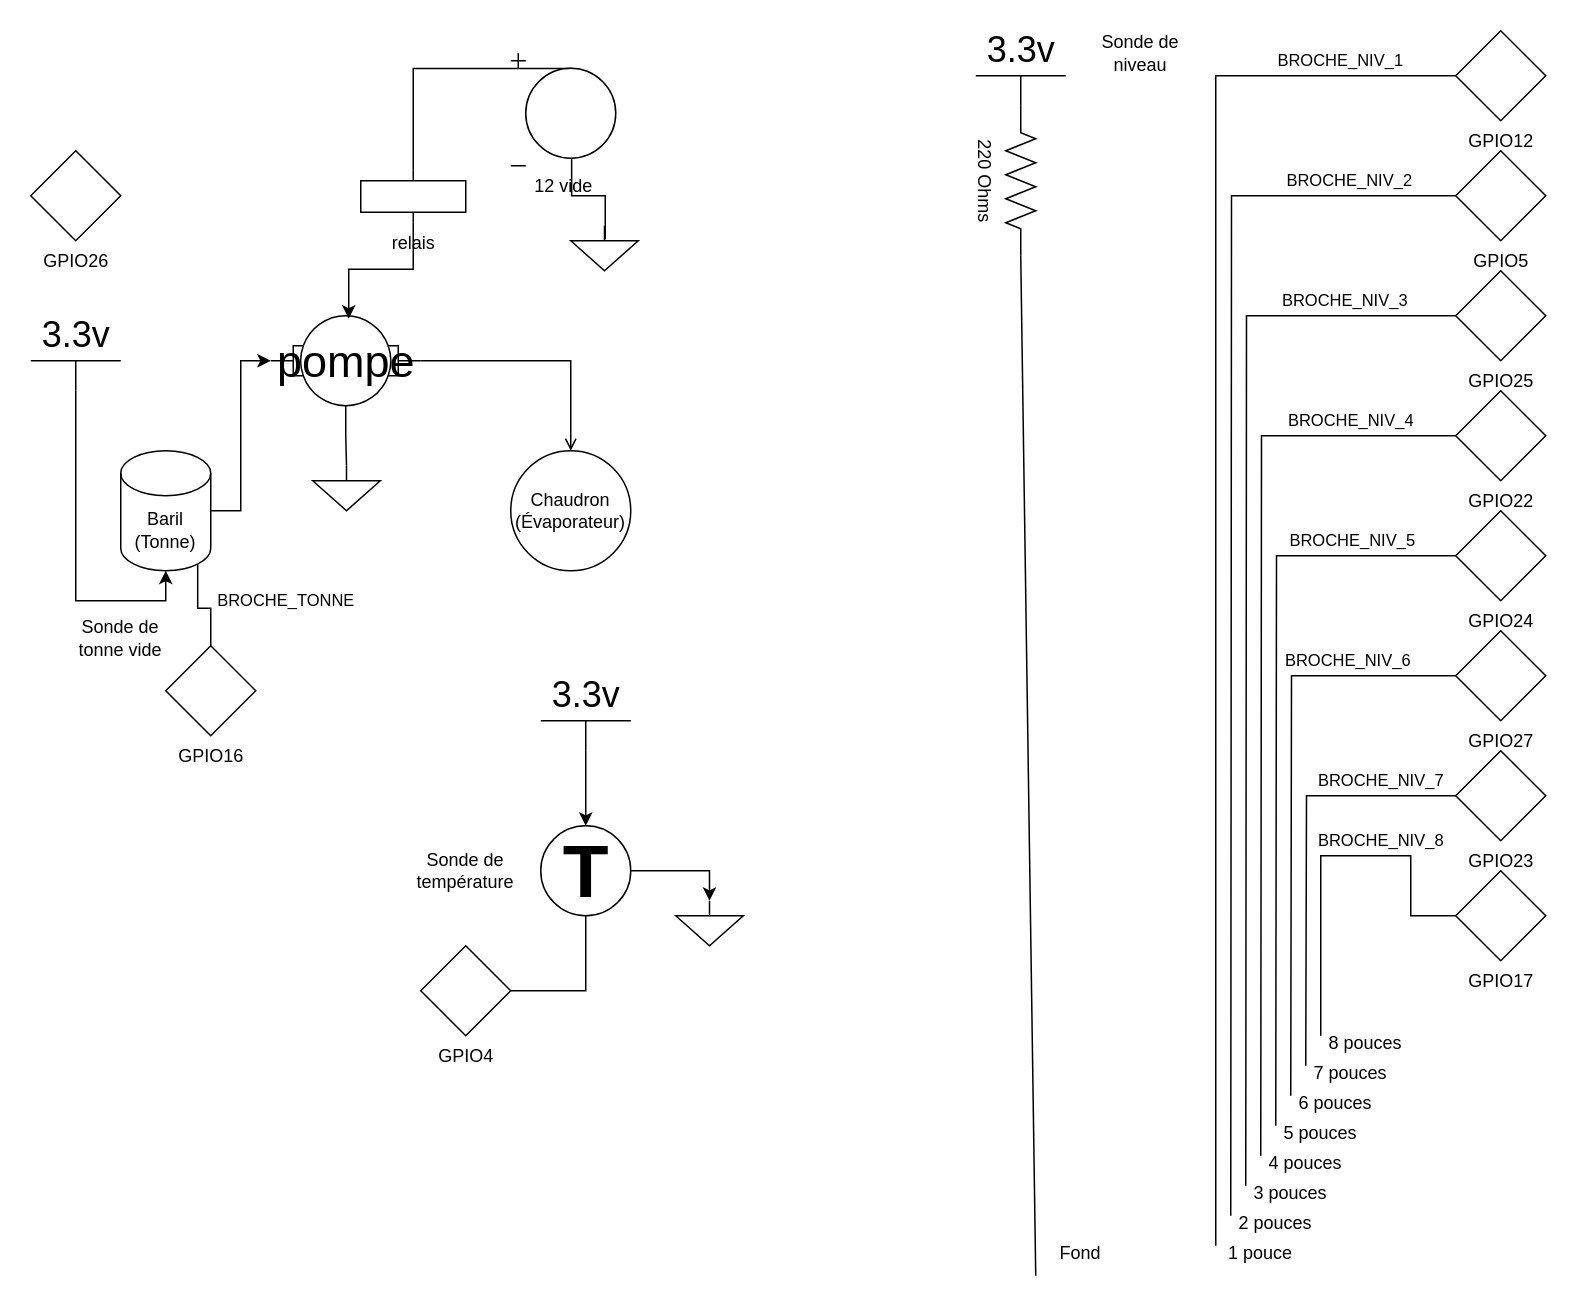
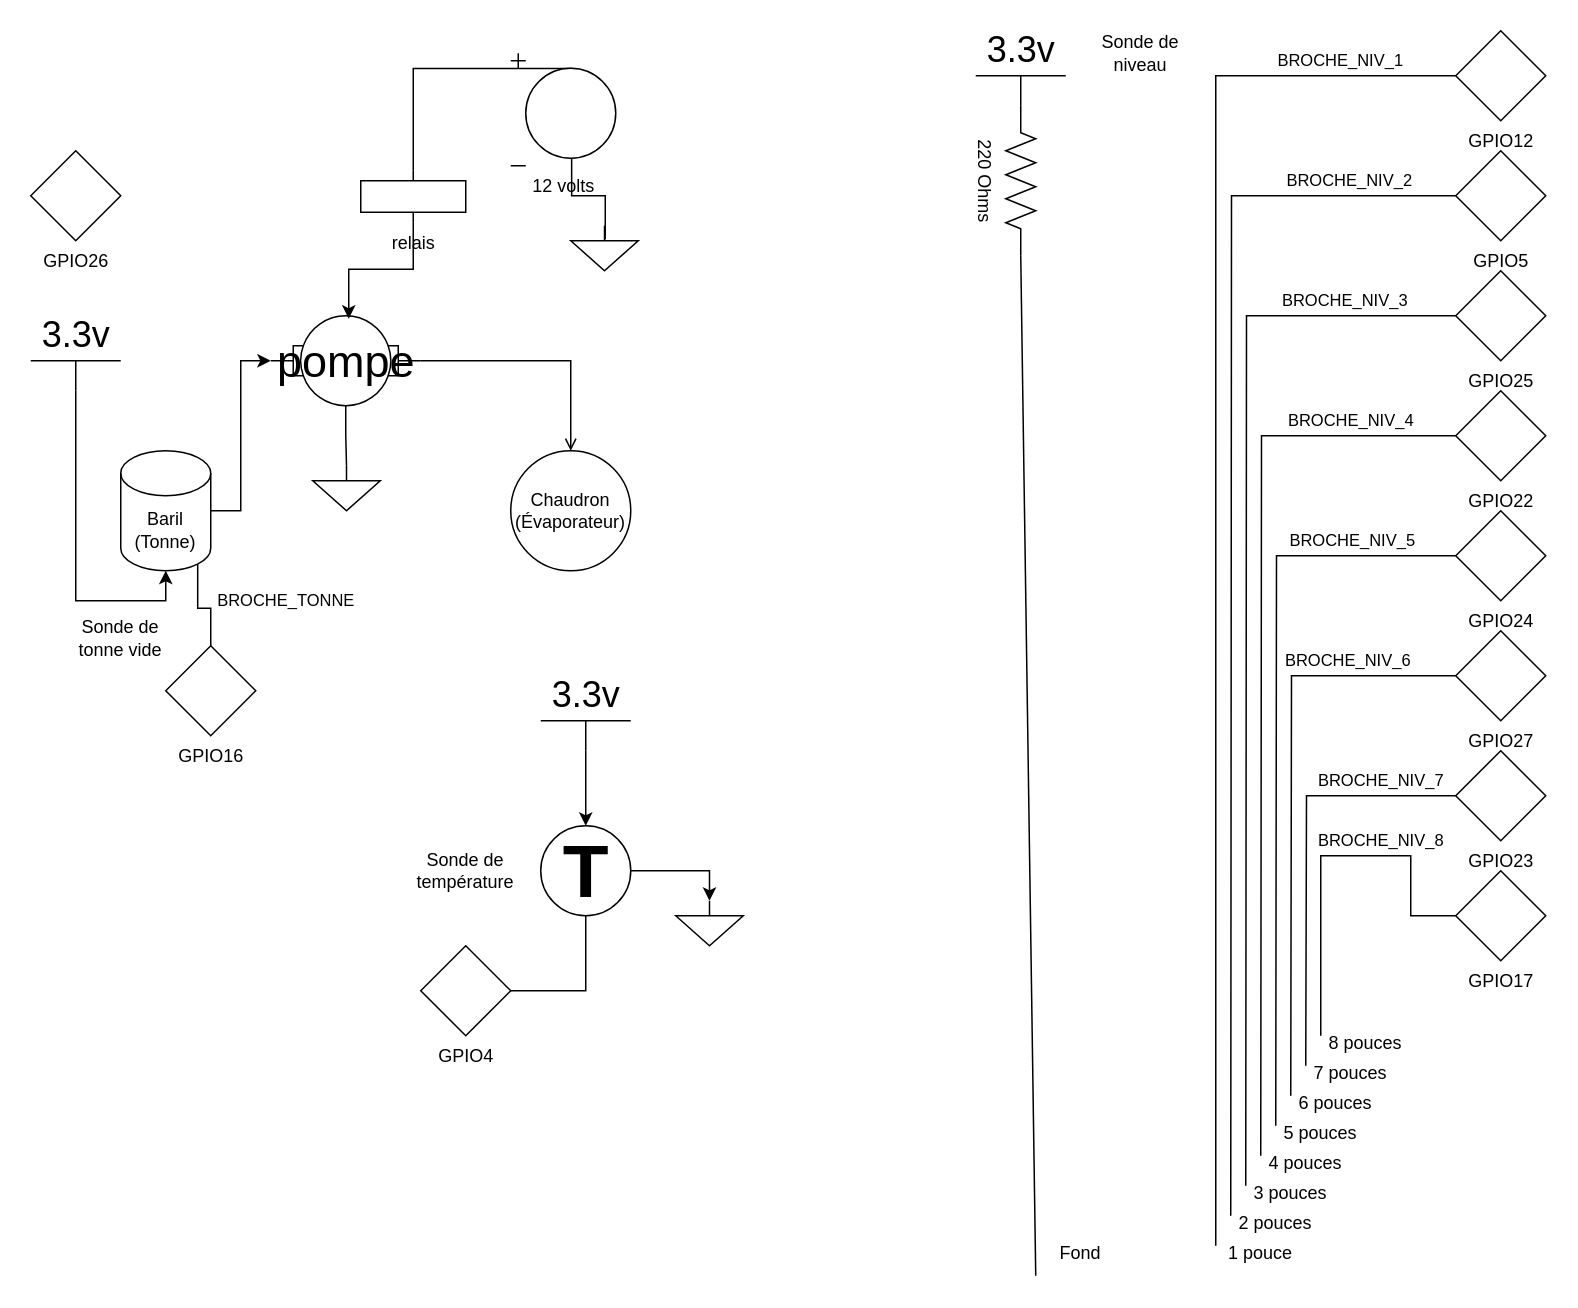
node "12 vide": label "12 vide" -> "12 volts"
